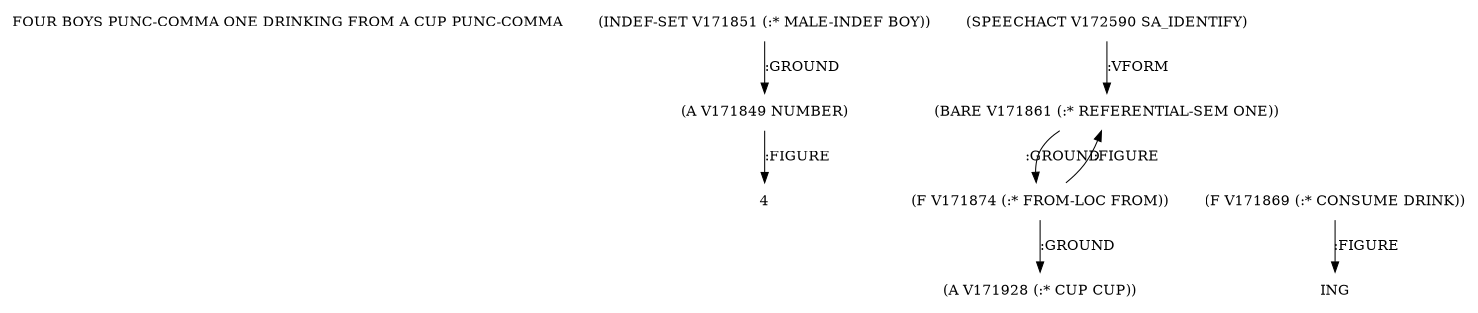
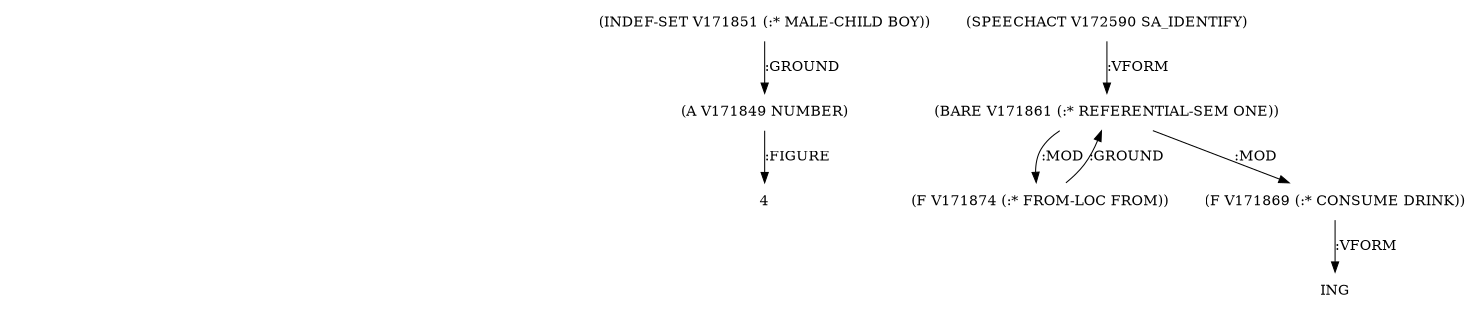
node "FOUR BOYS PUNC-COMMA ONE DRINKING FROM A CUP PUNC-COMMA": removed
node "(INDEF-SET V171851 (:* MALE-INDEF BOY))": label "(INDEF-SET V171851 (:* MALE-INDEF BOY))" -> "(INDEF-SET V171851 (:* MALE-CHILD BOY))"
edge "(BARE V171861 (:* REFERENTIAL-SEM ONE))" -> "(F V171869 (:* CONSUME DRINK))": added, label ":MOD"
edge "(BARE V171861 (:* REFERENTIAL-SEM ONE))" -> "(F V171874 (:* FROM-LOC FROM))": label ":GROUND" -> ":MOD"
edge "(F V171874 (:* FROM-LOC FROM))" -> "(BARE V171861 (:* REFERENTIAL-SEM ONE))": label ":FIGURE" -> ":GROUND"
edge "(F V171869 (:* CONSUME DRINK))" -> "ING": label ":FIGURE" -> ":VFORM"
node "(A V171928 (:* CUP CUP))": removed
